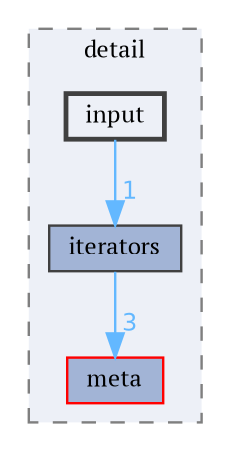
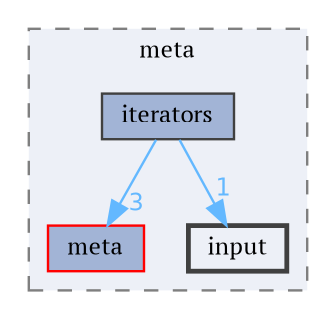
cluster "detail": label "detail" -> "meta"
edge "input" -> "iterators": reversed
